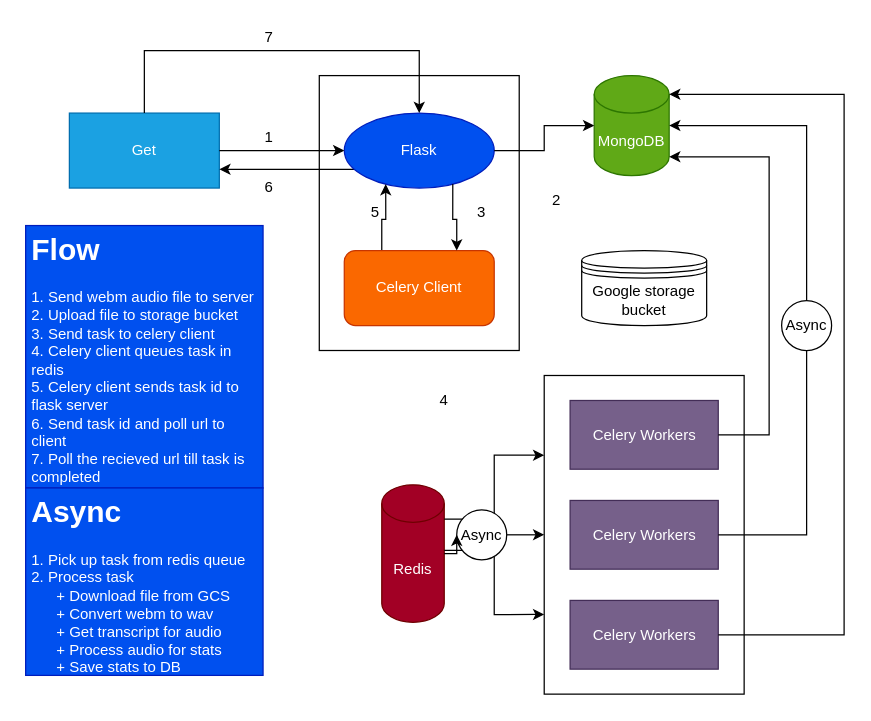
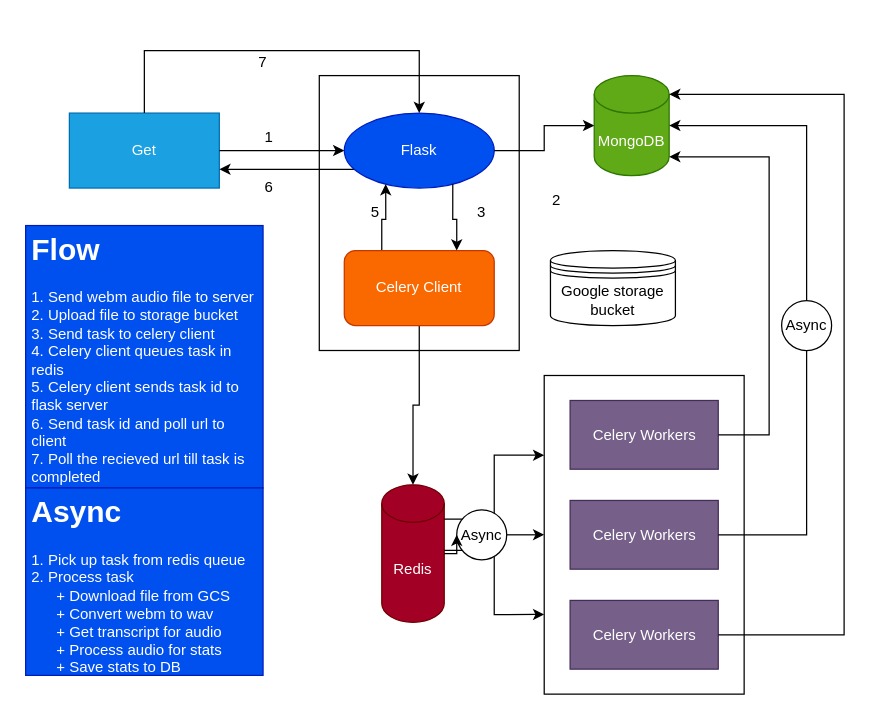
node "7": moved (269, 38) -> (263, 63)
node "Google storage bucket": moved (644, 288) -> (613, 288)
node "4": removed
edge "Celery Client" -> "Redis": added
